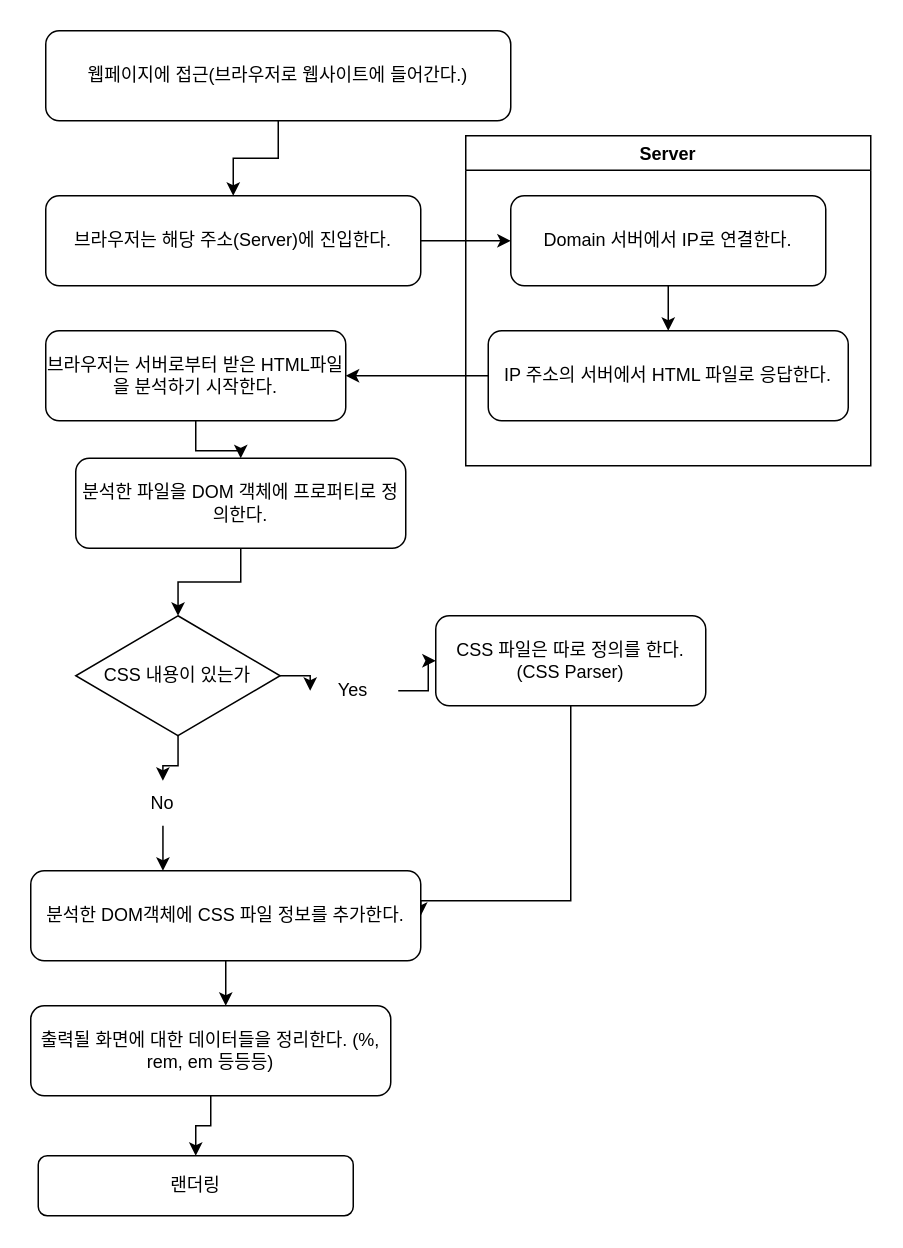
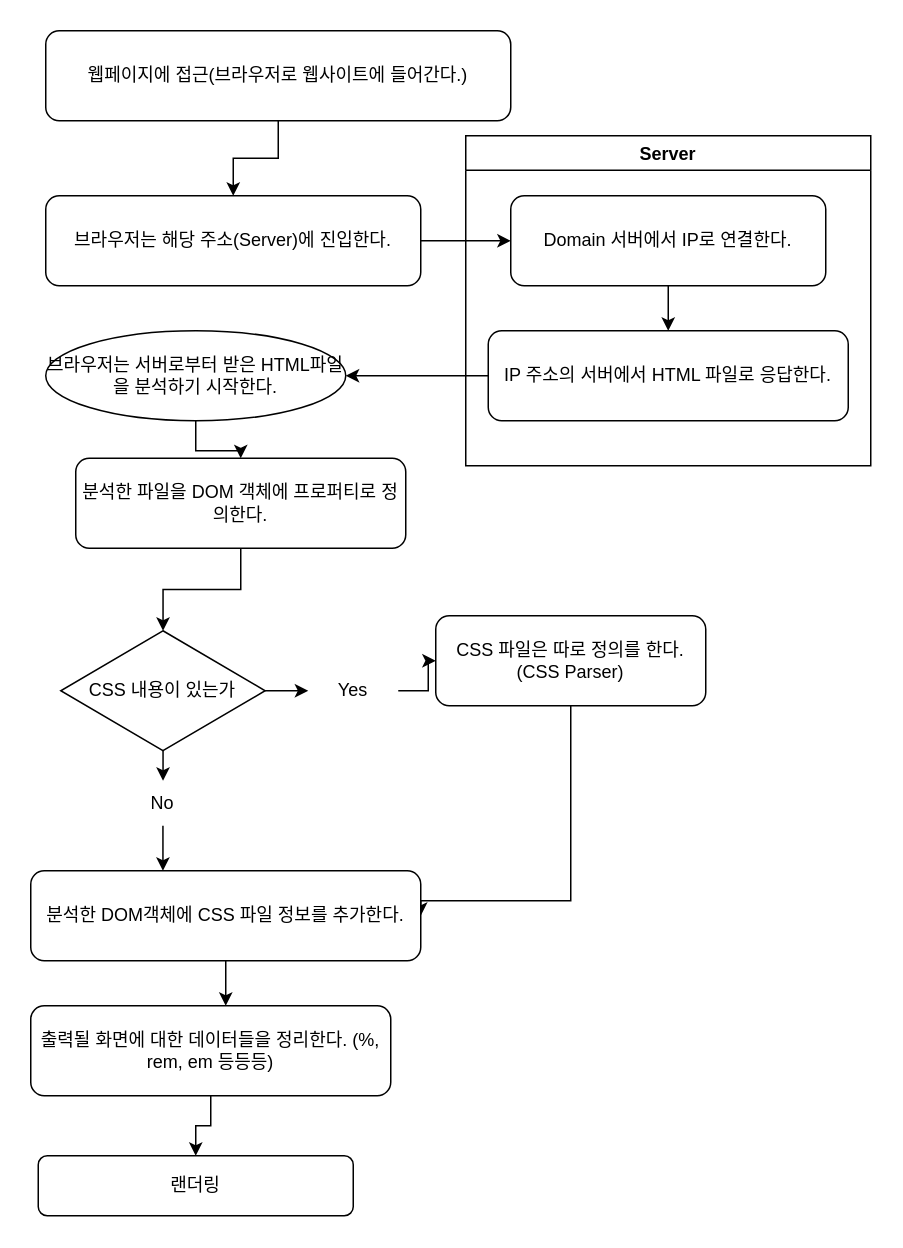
node "브라우저는 서버로부터 받은 HTML파일을 분석하기 시작한다.": shape rounded rectangle -> ellipse
node "CSS 내용이 있는가": moved (178, 676) -> (163, 691)
